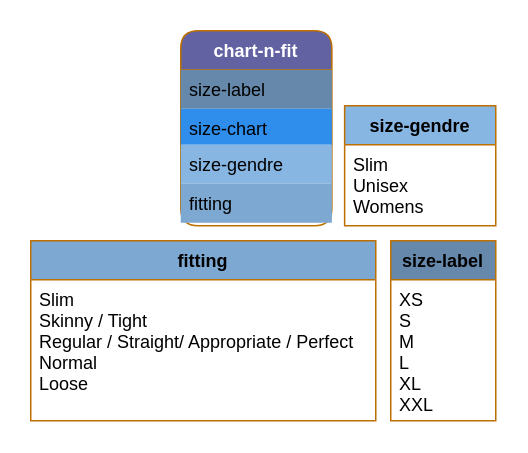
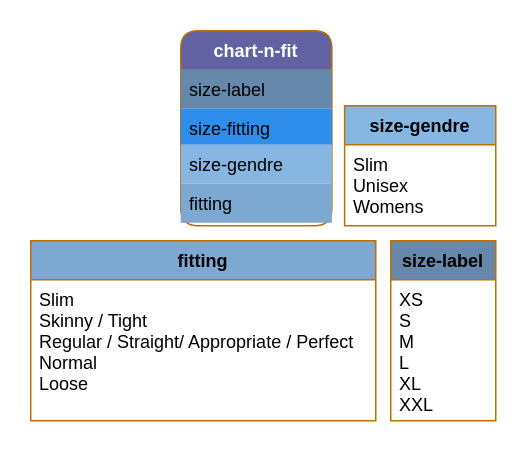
node "size-chart": label "size-chart" -> "size-fitting"
